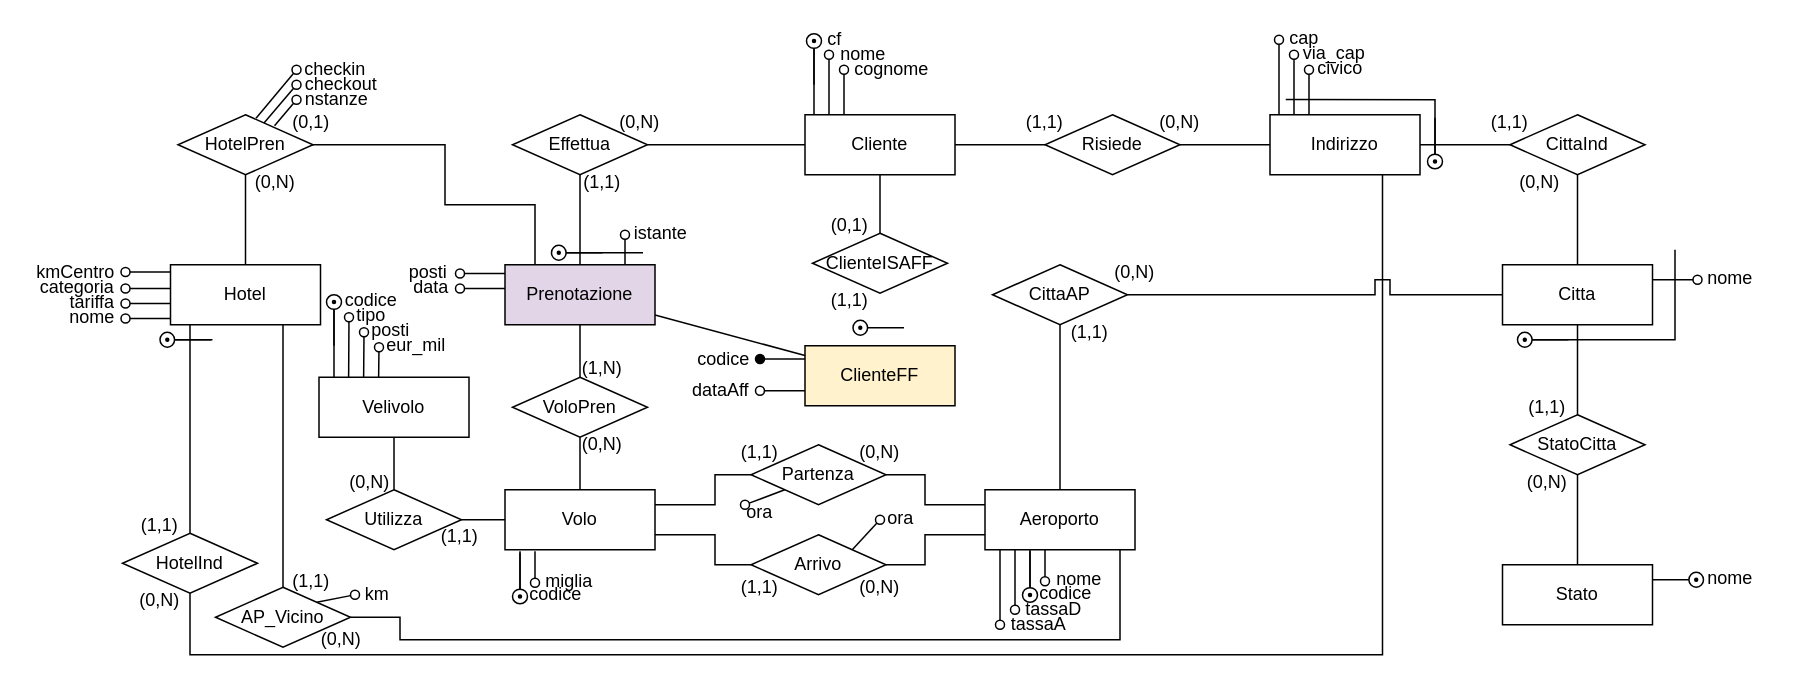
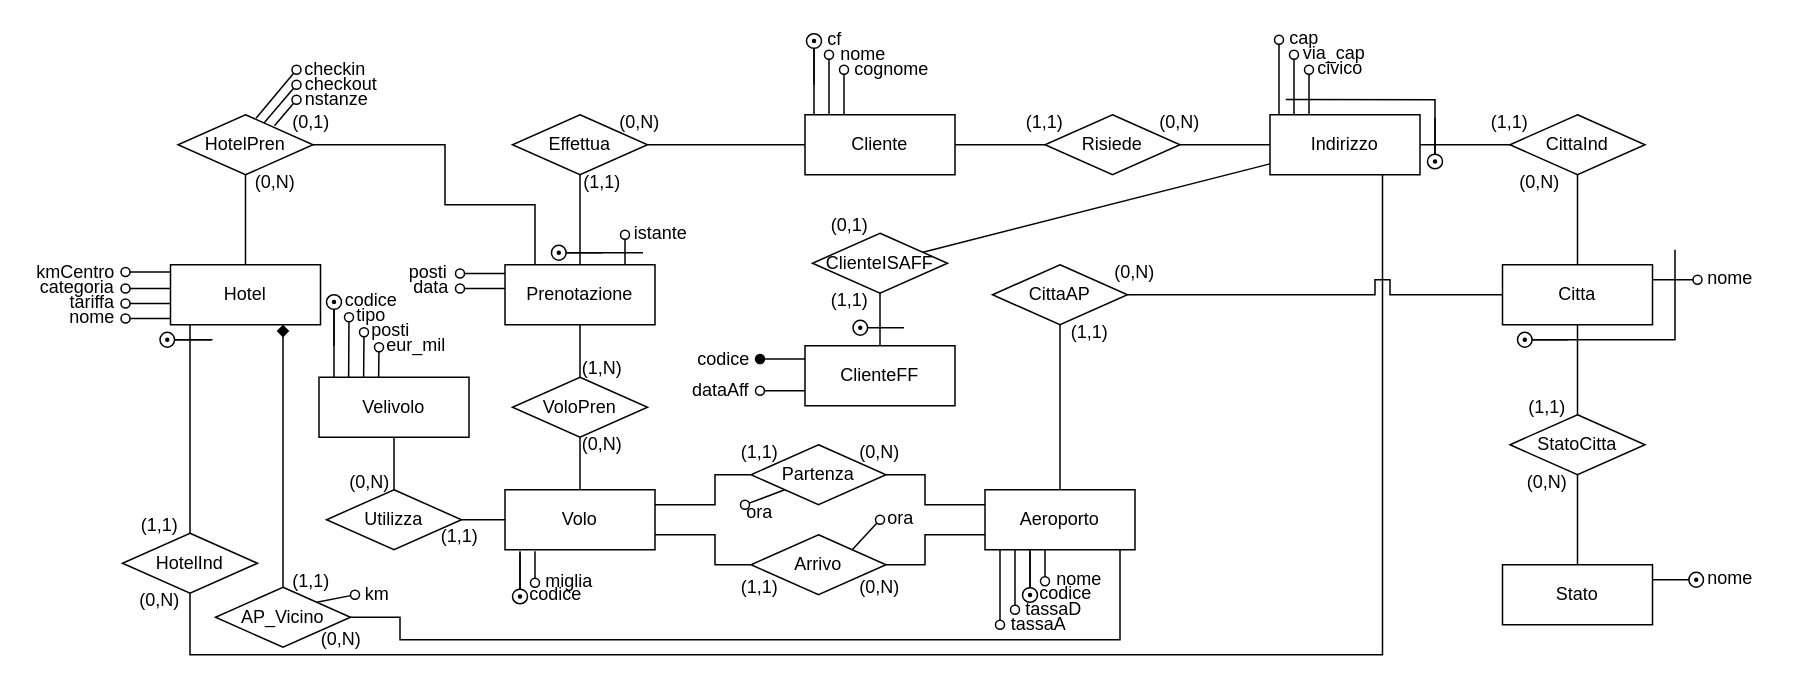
edge "Cliente" -- "ClienteISAFF": now "Indirizzo" -- "ClienteISAFF"
node "Prenotazione": fillcolor #e1d5e7 -> #ffffff
edge "Hotel" -- "AP_Vicino": arrowhead none -> diamond
edge "Prenotazione" -- "ClienteFF": now "ClienteISAFF" -- "ClienteFF"
node "ClienteFF": fillcolor #fff2cc -> #ffffff
